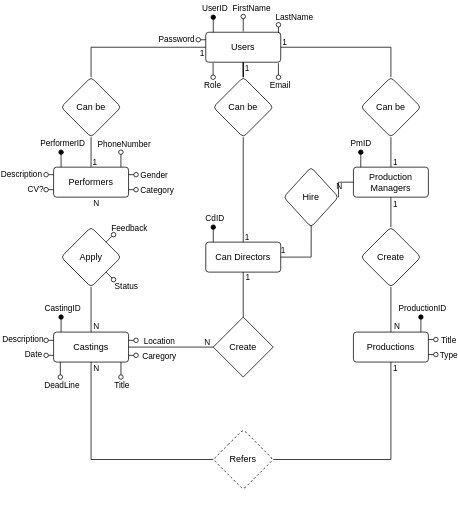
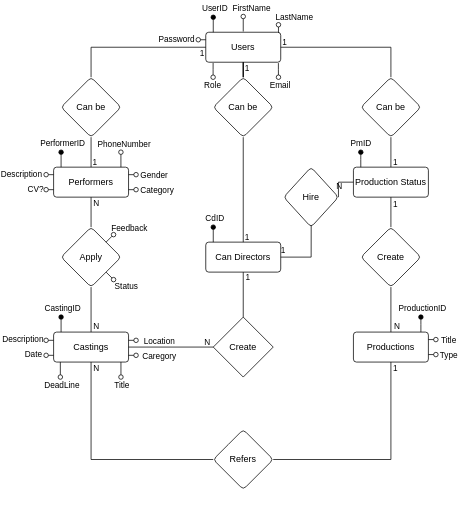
node "Production Managers": label "Production Managers" -> "Production Status"
edge "Performers" -- "Apply": added
node "Refers": style dashed -> solid
